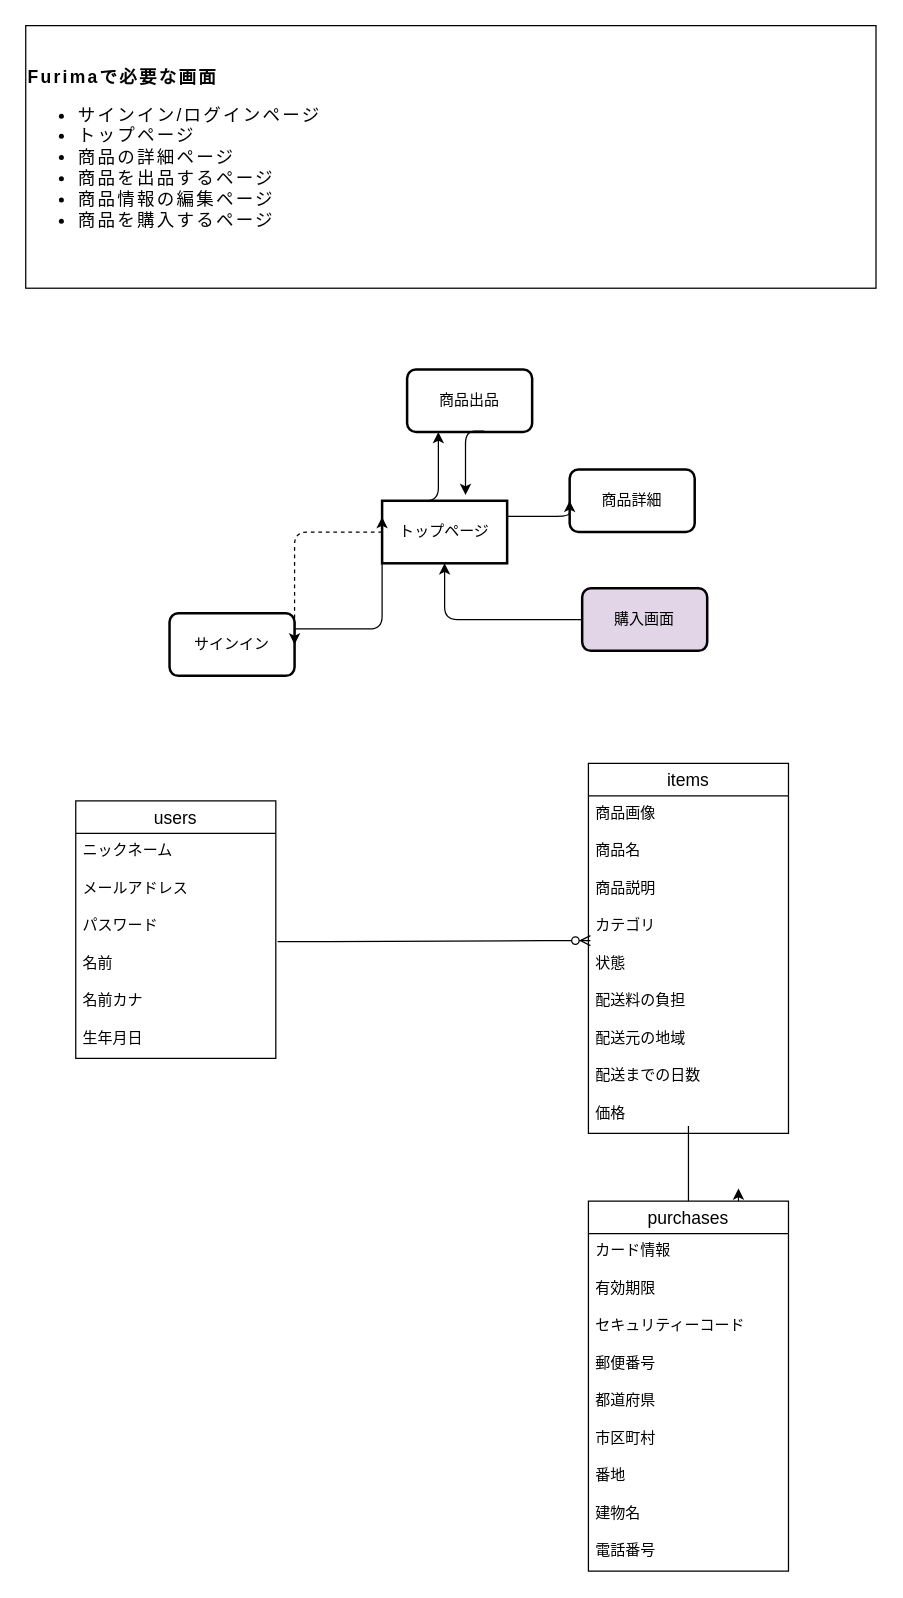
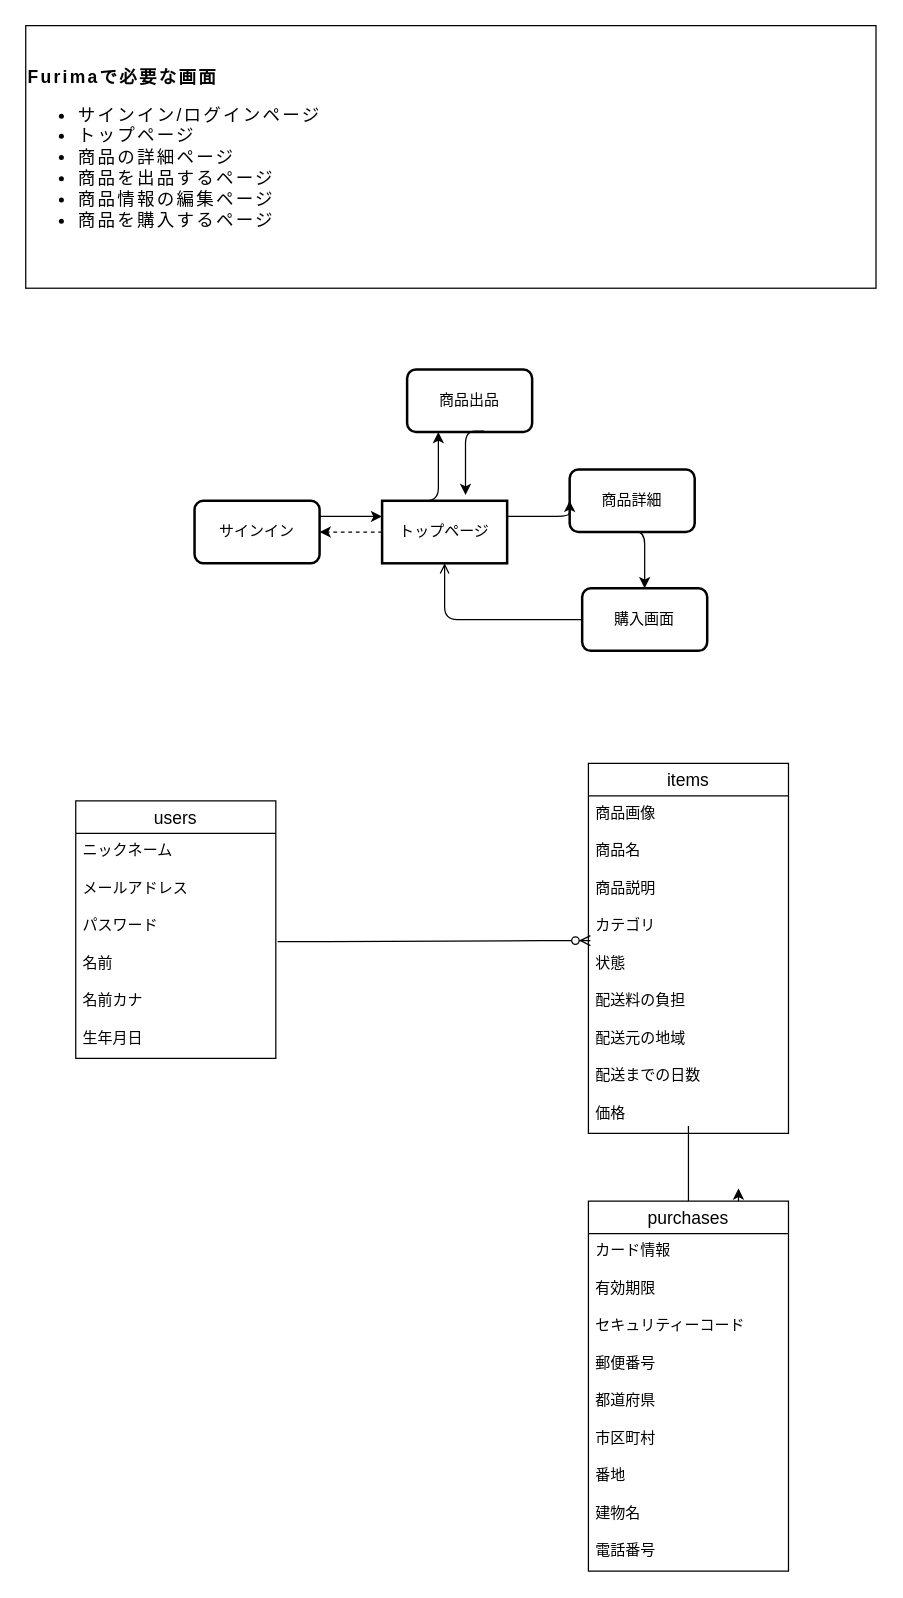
edge "商品詳細" -> "購入画面": added
edge "購入画面" -> "トップページ": arrowhead classic -> open
node "購入画面": fillcolor #e1d5e7 -> #ffffff
node "サインイン": moved (232, 644) -> (257, 532)
